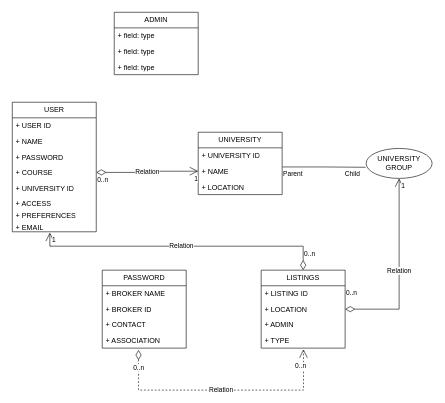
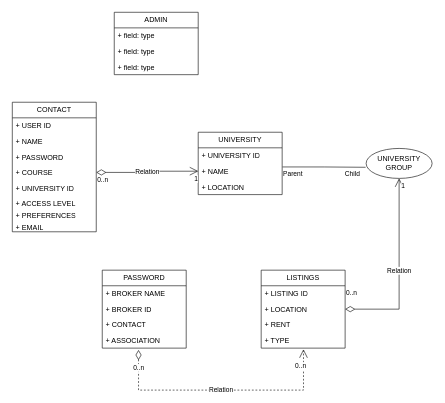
node "USER": label "USER" -> "CONTACT"
node "+ ACCESS PASSWORD": label "+ ACCESS PASSWORD" -> "+ ACCESS LEVEL"
edge "+ EMAIL" -- "LISTINGS": removed, labels "1", "Relation", "0..n"
node "+ ADMIN": label "+ ADMIN" -> "+ RENT"
